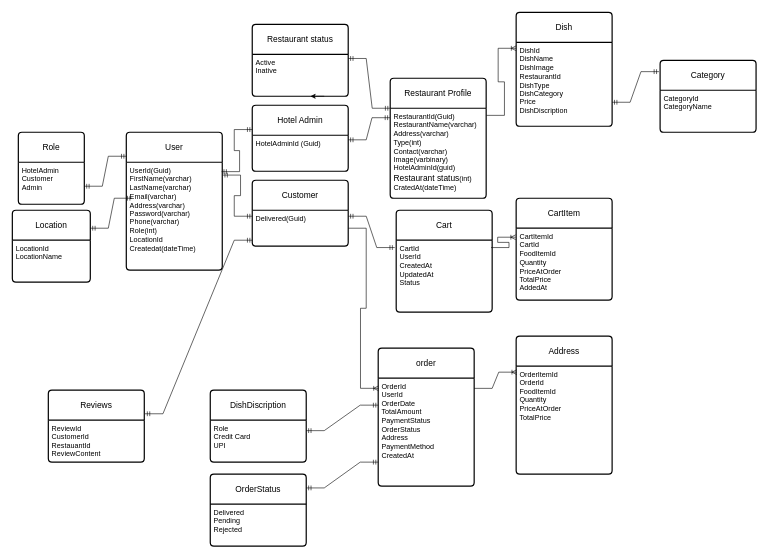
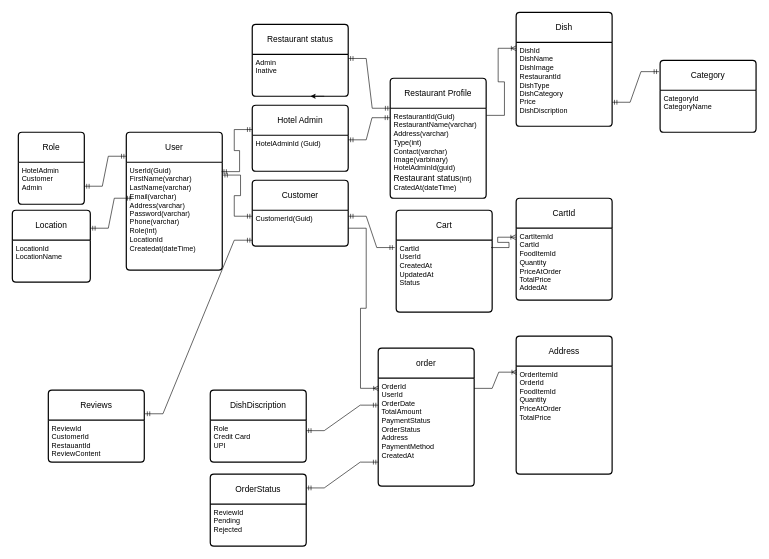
node "Active Inative": label "Active Inative" -> "Admin Inative"
node "CartItem": label "CartItem" -> "CartId"
node "Delivered(Guid)": label "Delivered(Guid)" -> "CustomerId(Guid)"
node "Delivered Pending Rejected": label "Delivered Pending Rejected" -> "ReviewId Pending Rejected"
